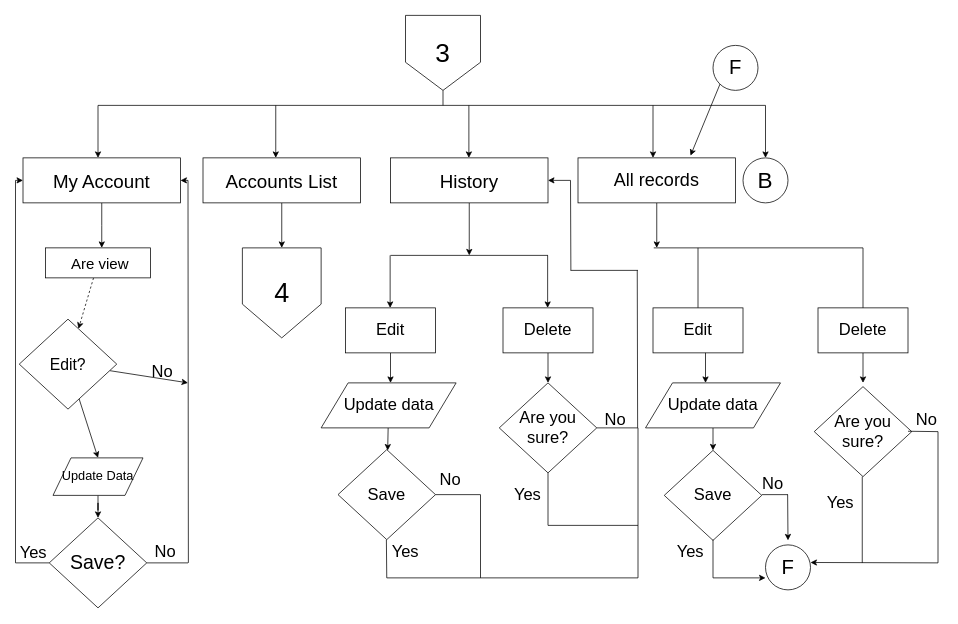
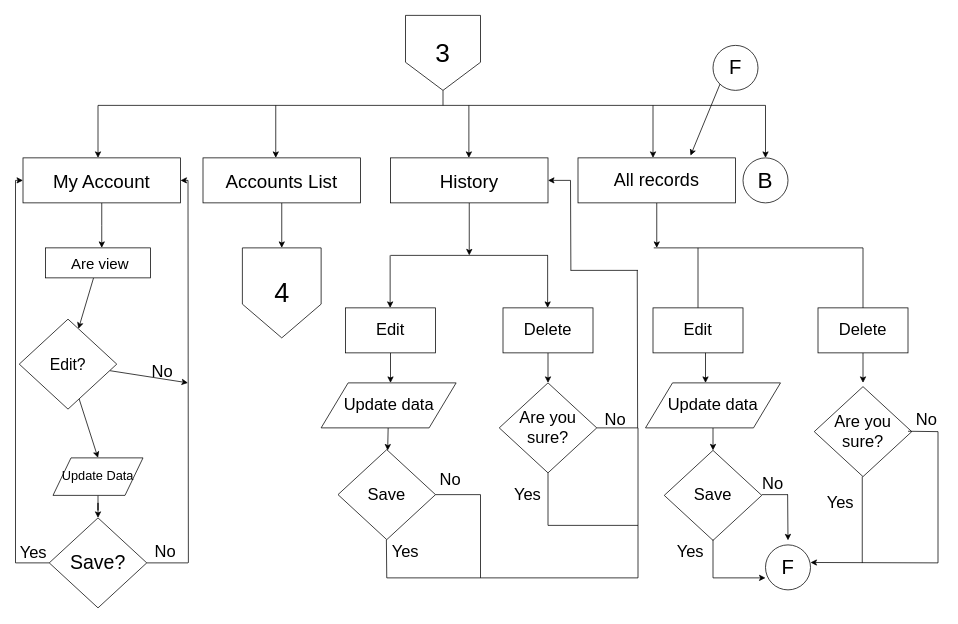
edge "Are view" -> "Edit?": style dashed -> solid
